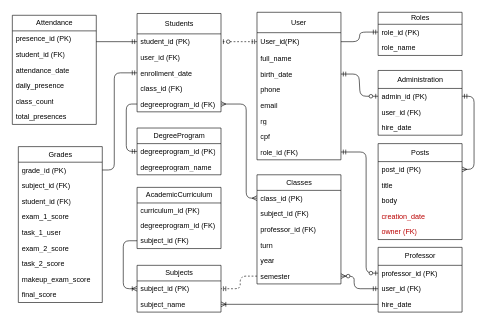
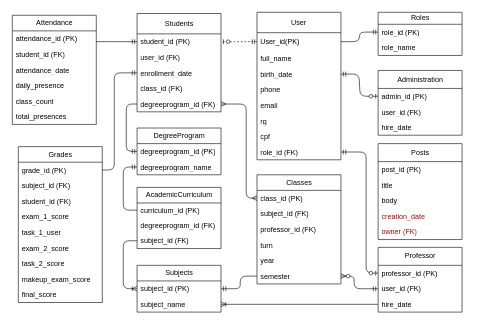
node "presence_id (PK)": label "presence_id (PK)" -> "attendance_id (PK)"
edge "admin_id (PK)" -- "post_id (PK)": removed
edge "curriculum_id (PK)" -> "degreeprogram_name": added
edge "semester" -> "subject_id (PK)": style dashed -> solid
